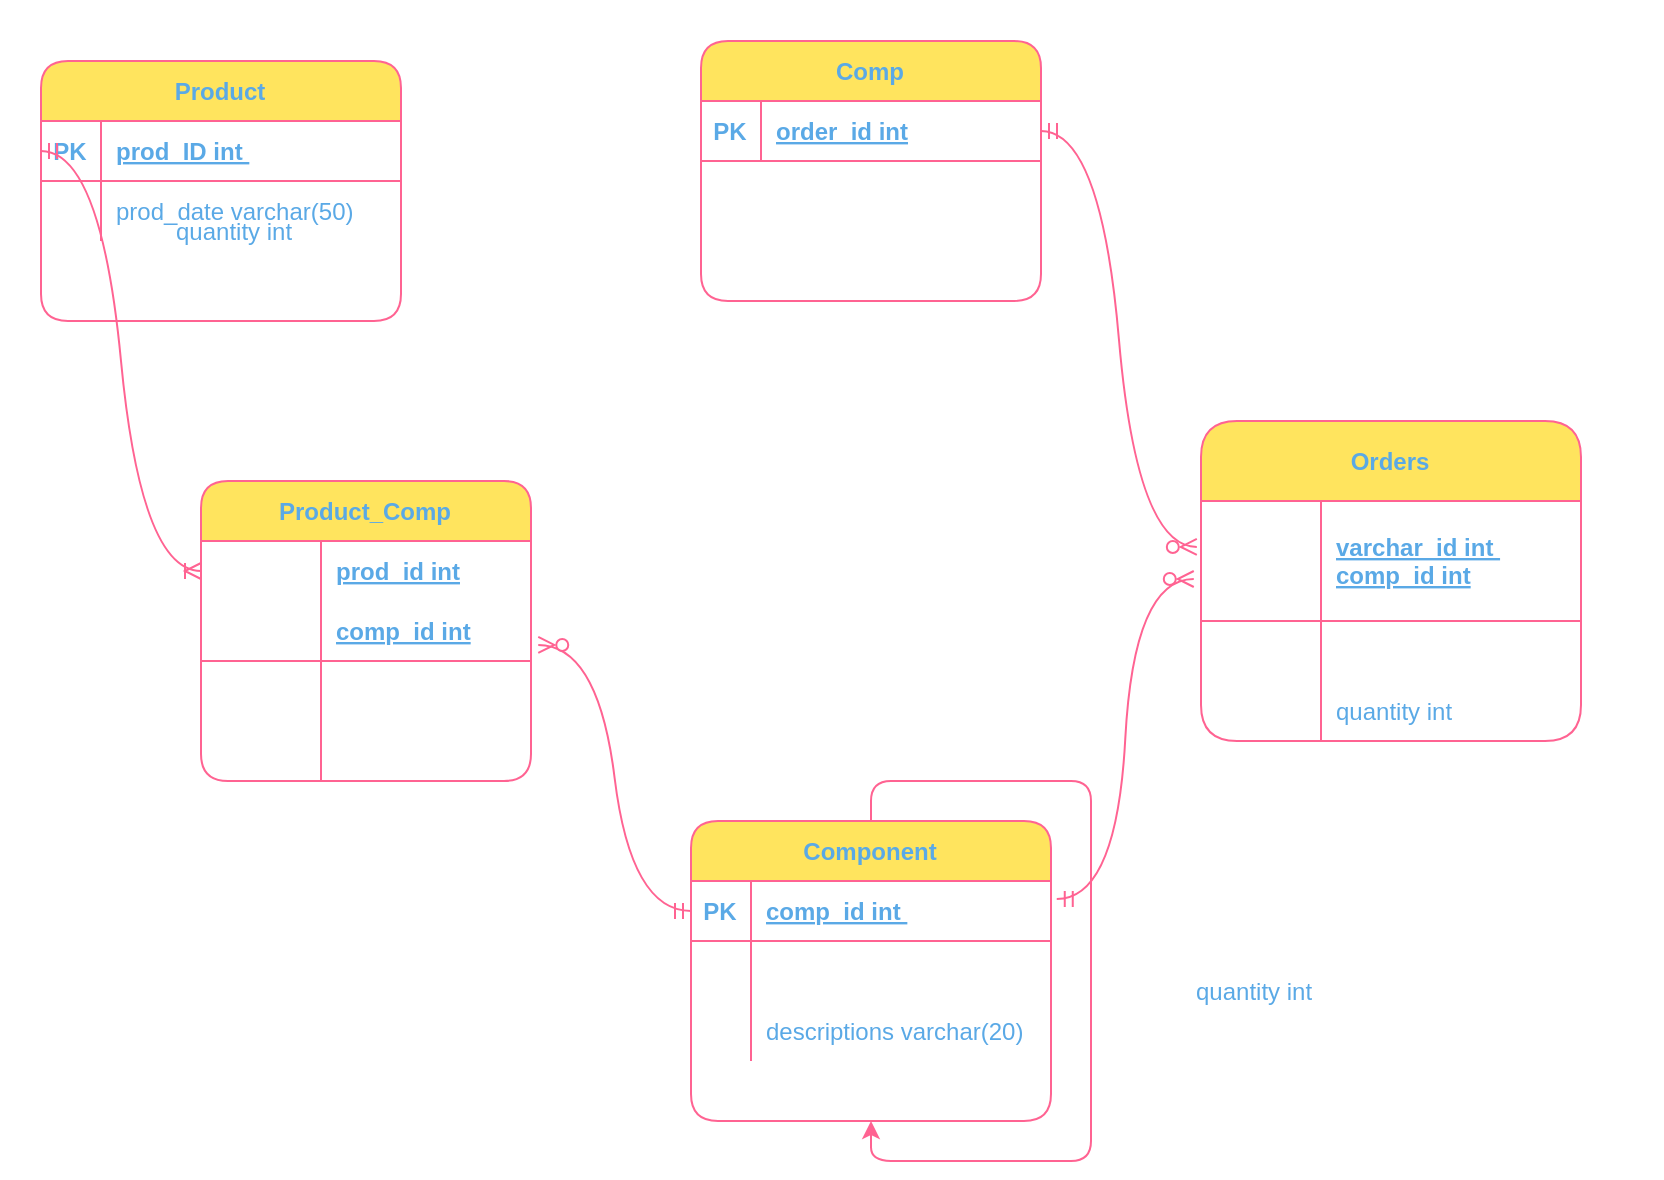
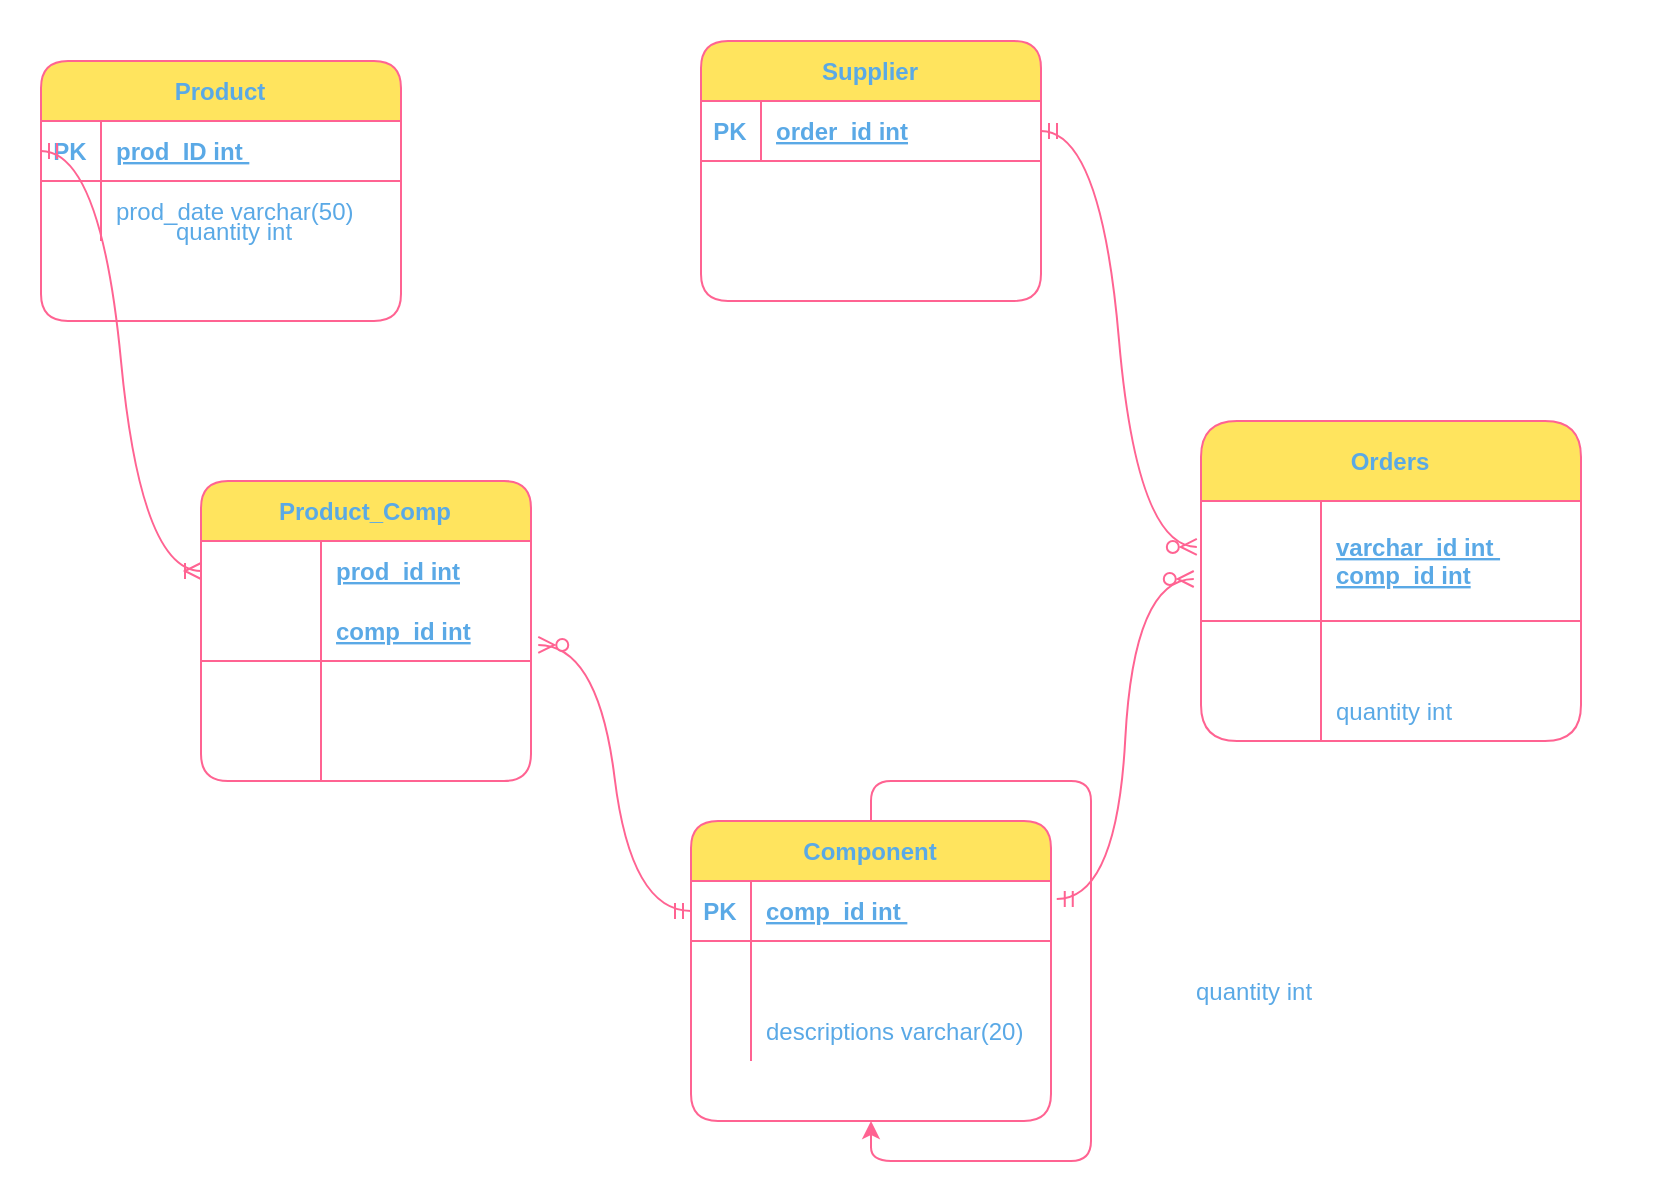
node "Comp": label "Comp" -> "Supplier"
